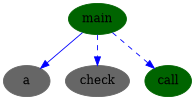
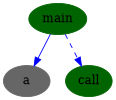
node "check": removed
